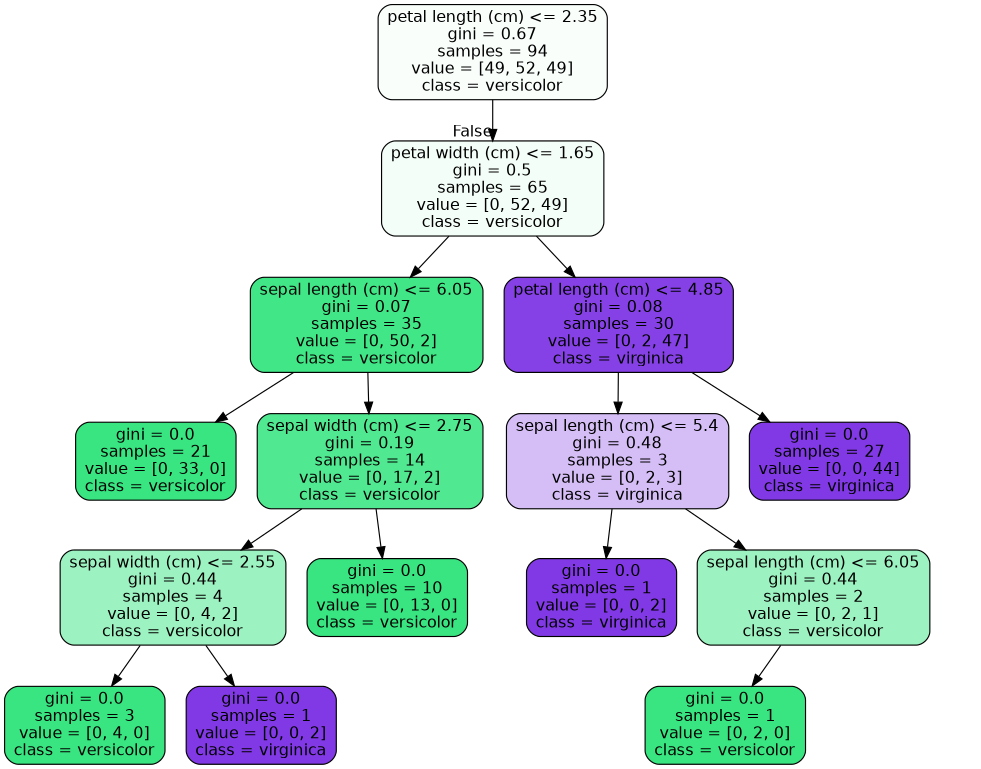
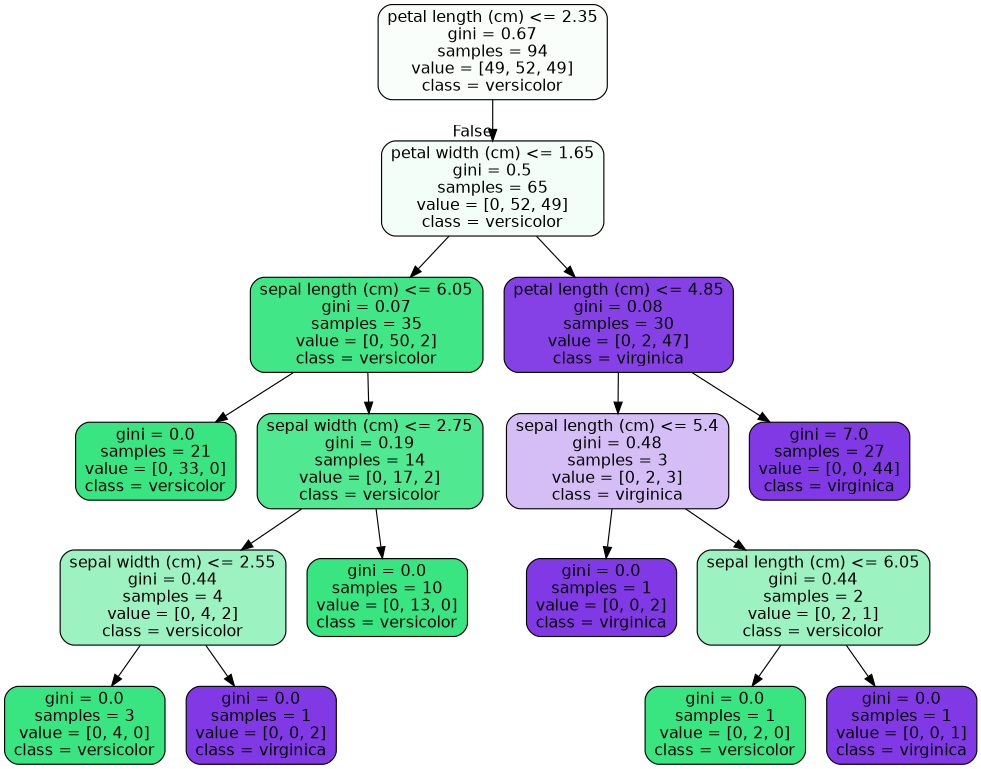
node "gini = 0.0 samples = 27 value = [0, 0, 44] class = virginica": label "gini = 0.0 samples = 27 value = [0, 0, 44] class = virginica" -> "gini = 7.0 samples = 27 value = [0, 0, 44] class = virginica"
node "gini = 0.0 samples = 1 value = [0, 0, 1] class = virginica": added
